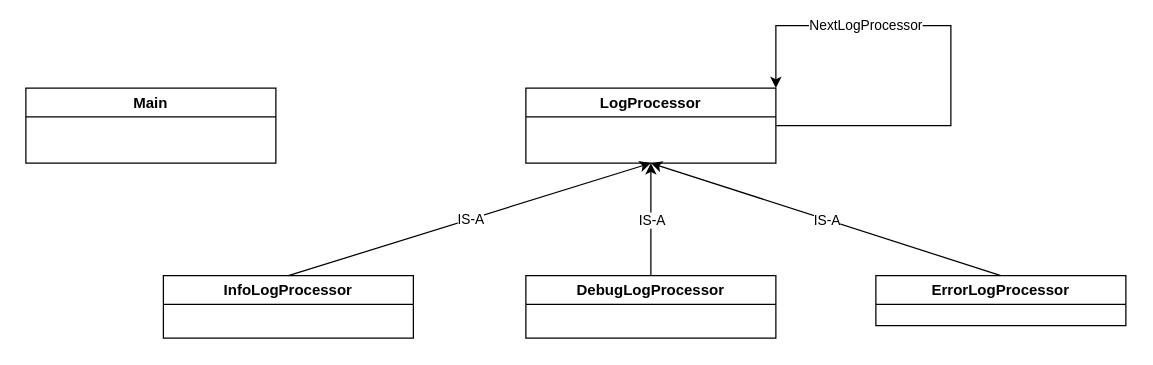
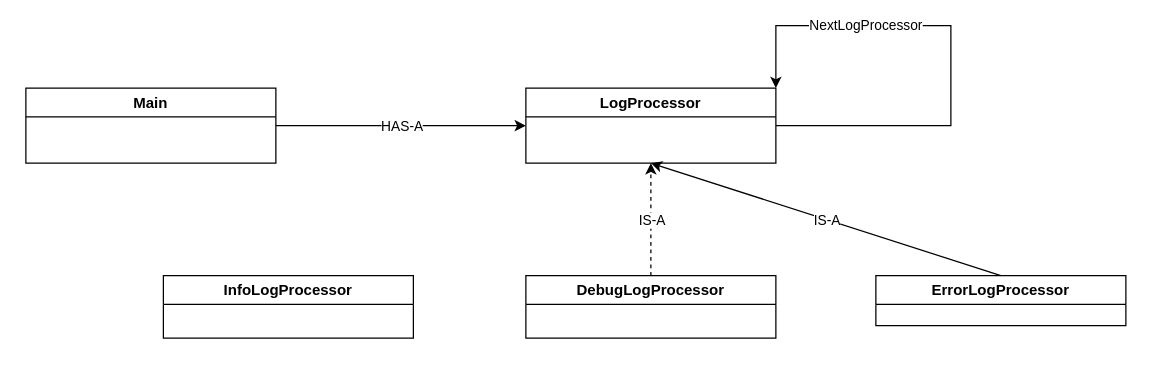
edge "Main" -> "LogProcessor": added, label "HAS-A"
edge "InfoLogProcessor" -> "LogProcessor": removed, label "IS-A"
edge "DebugLogProcessor" -> "LogProcessor": style solid -> dashed
